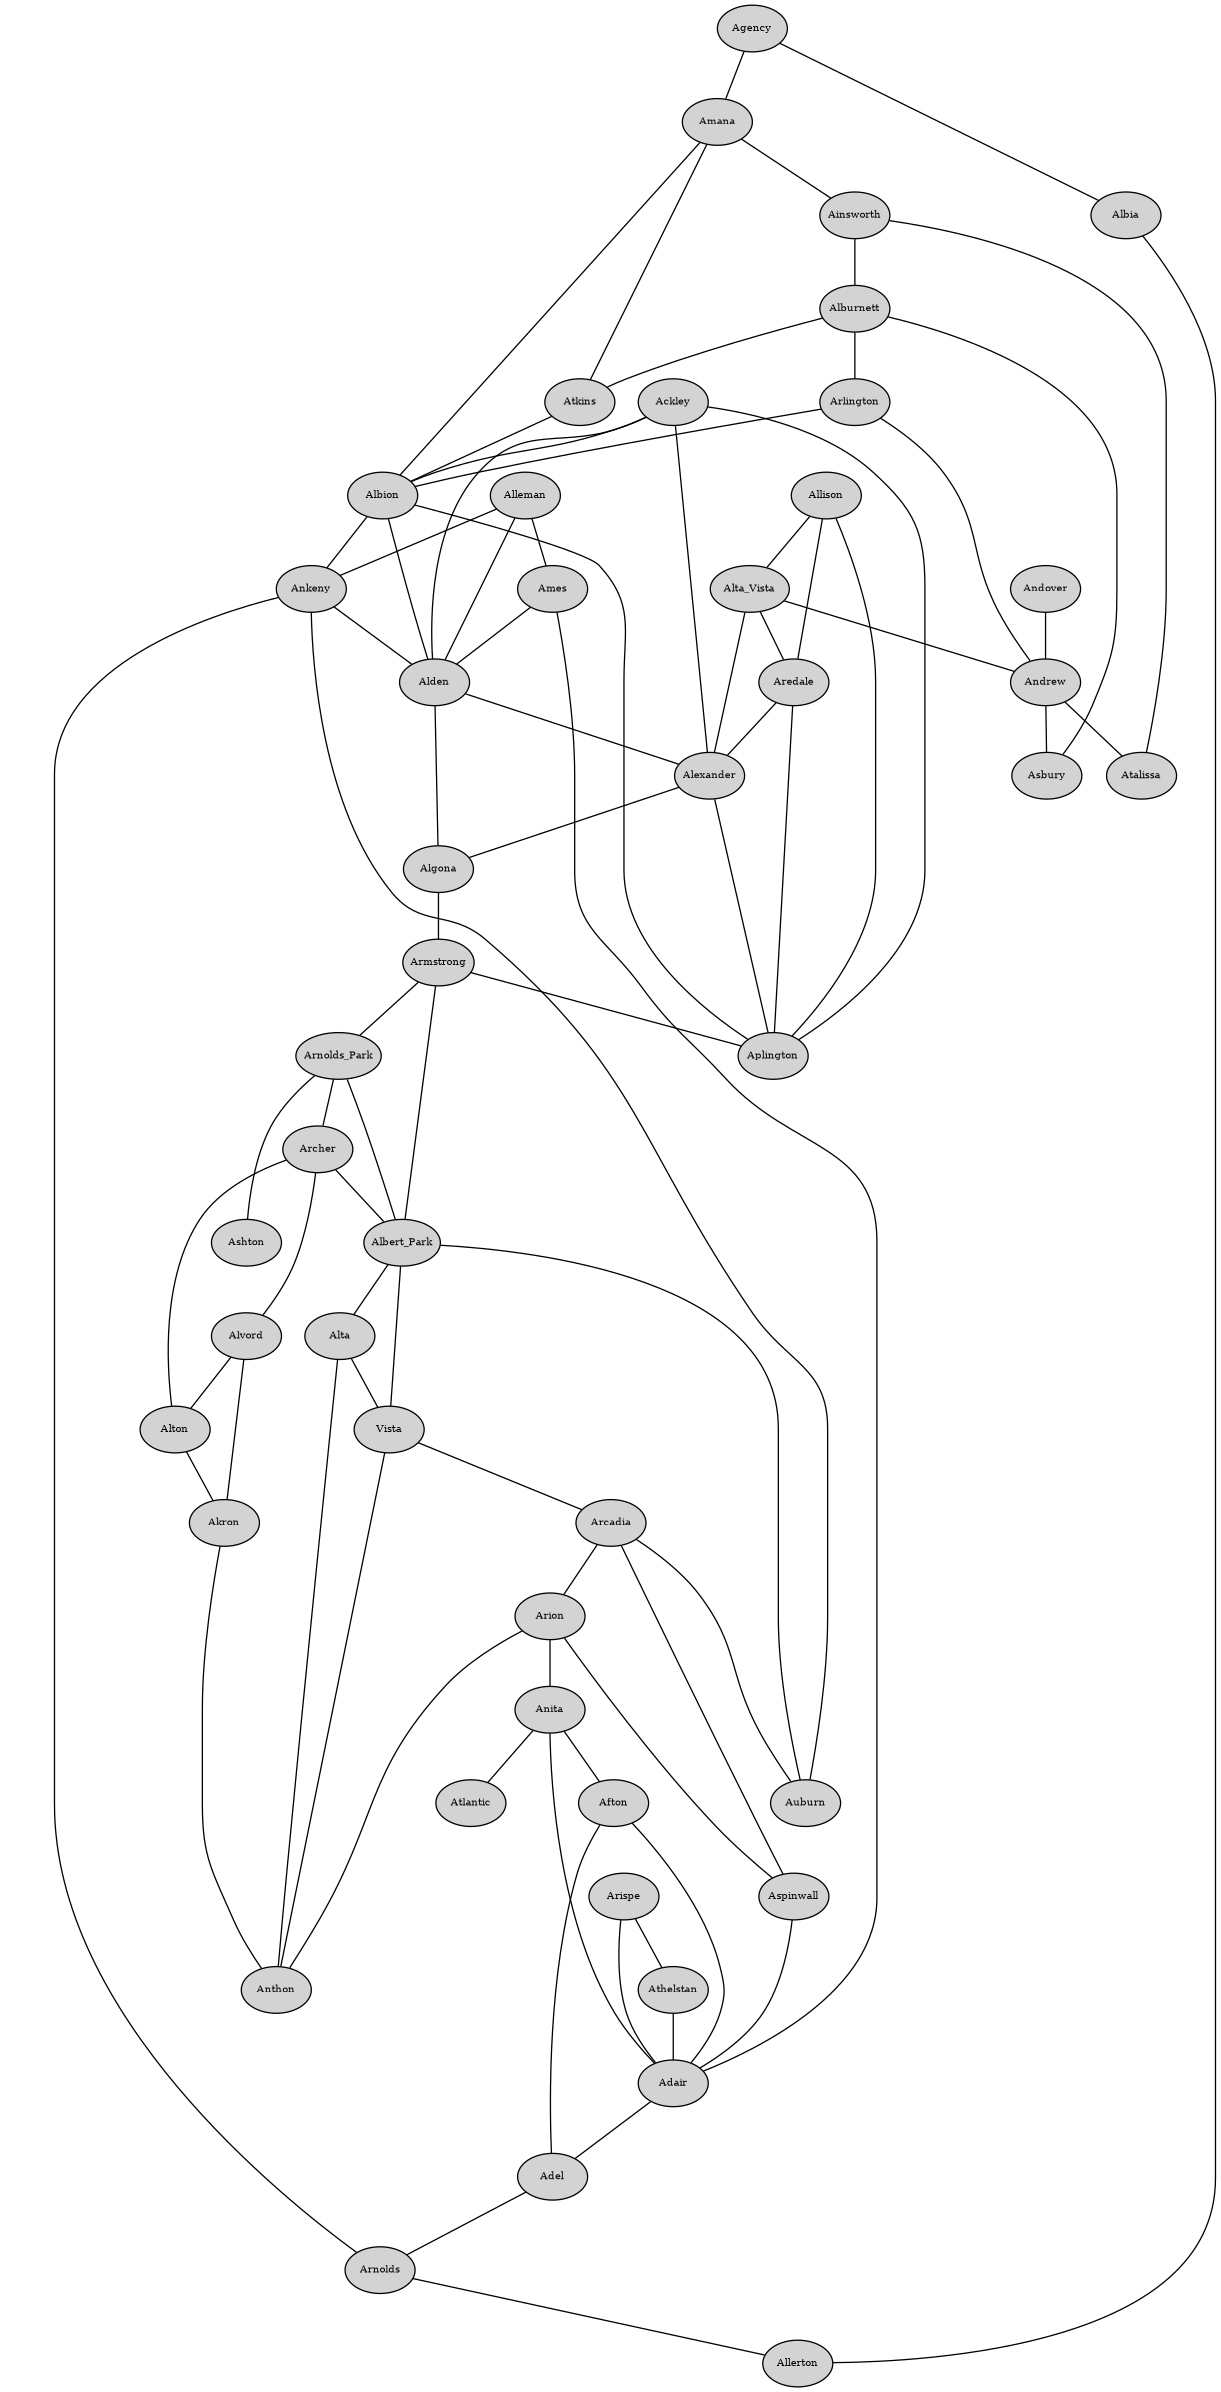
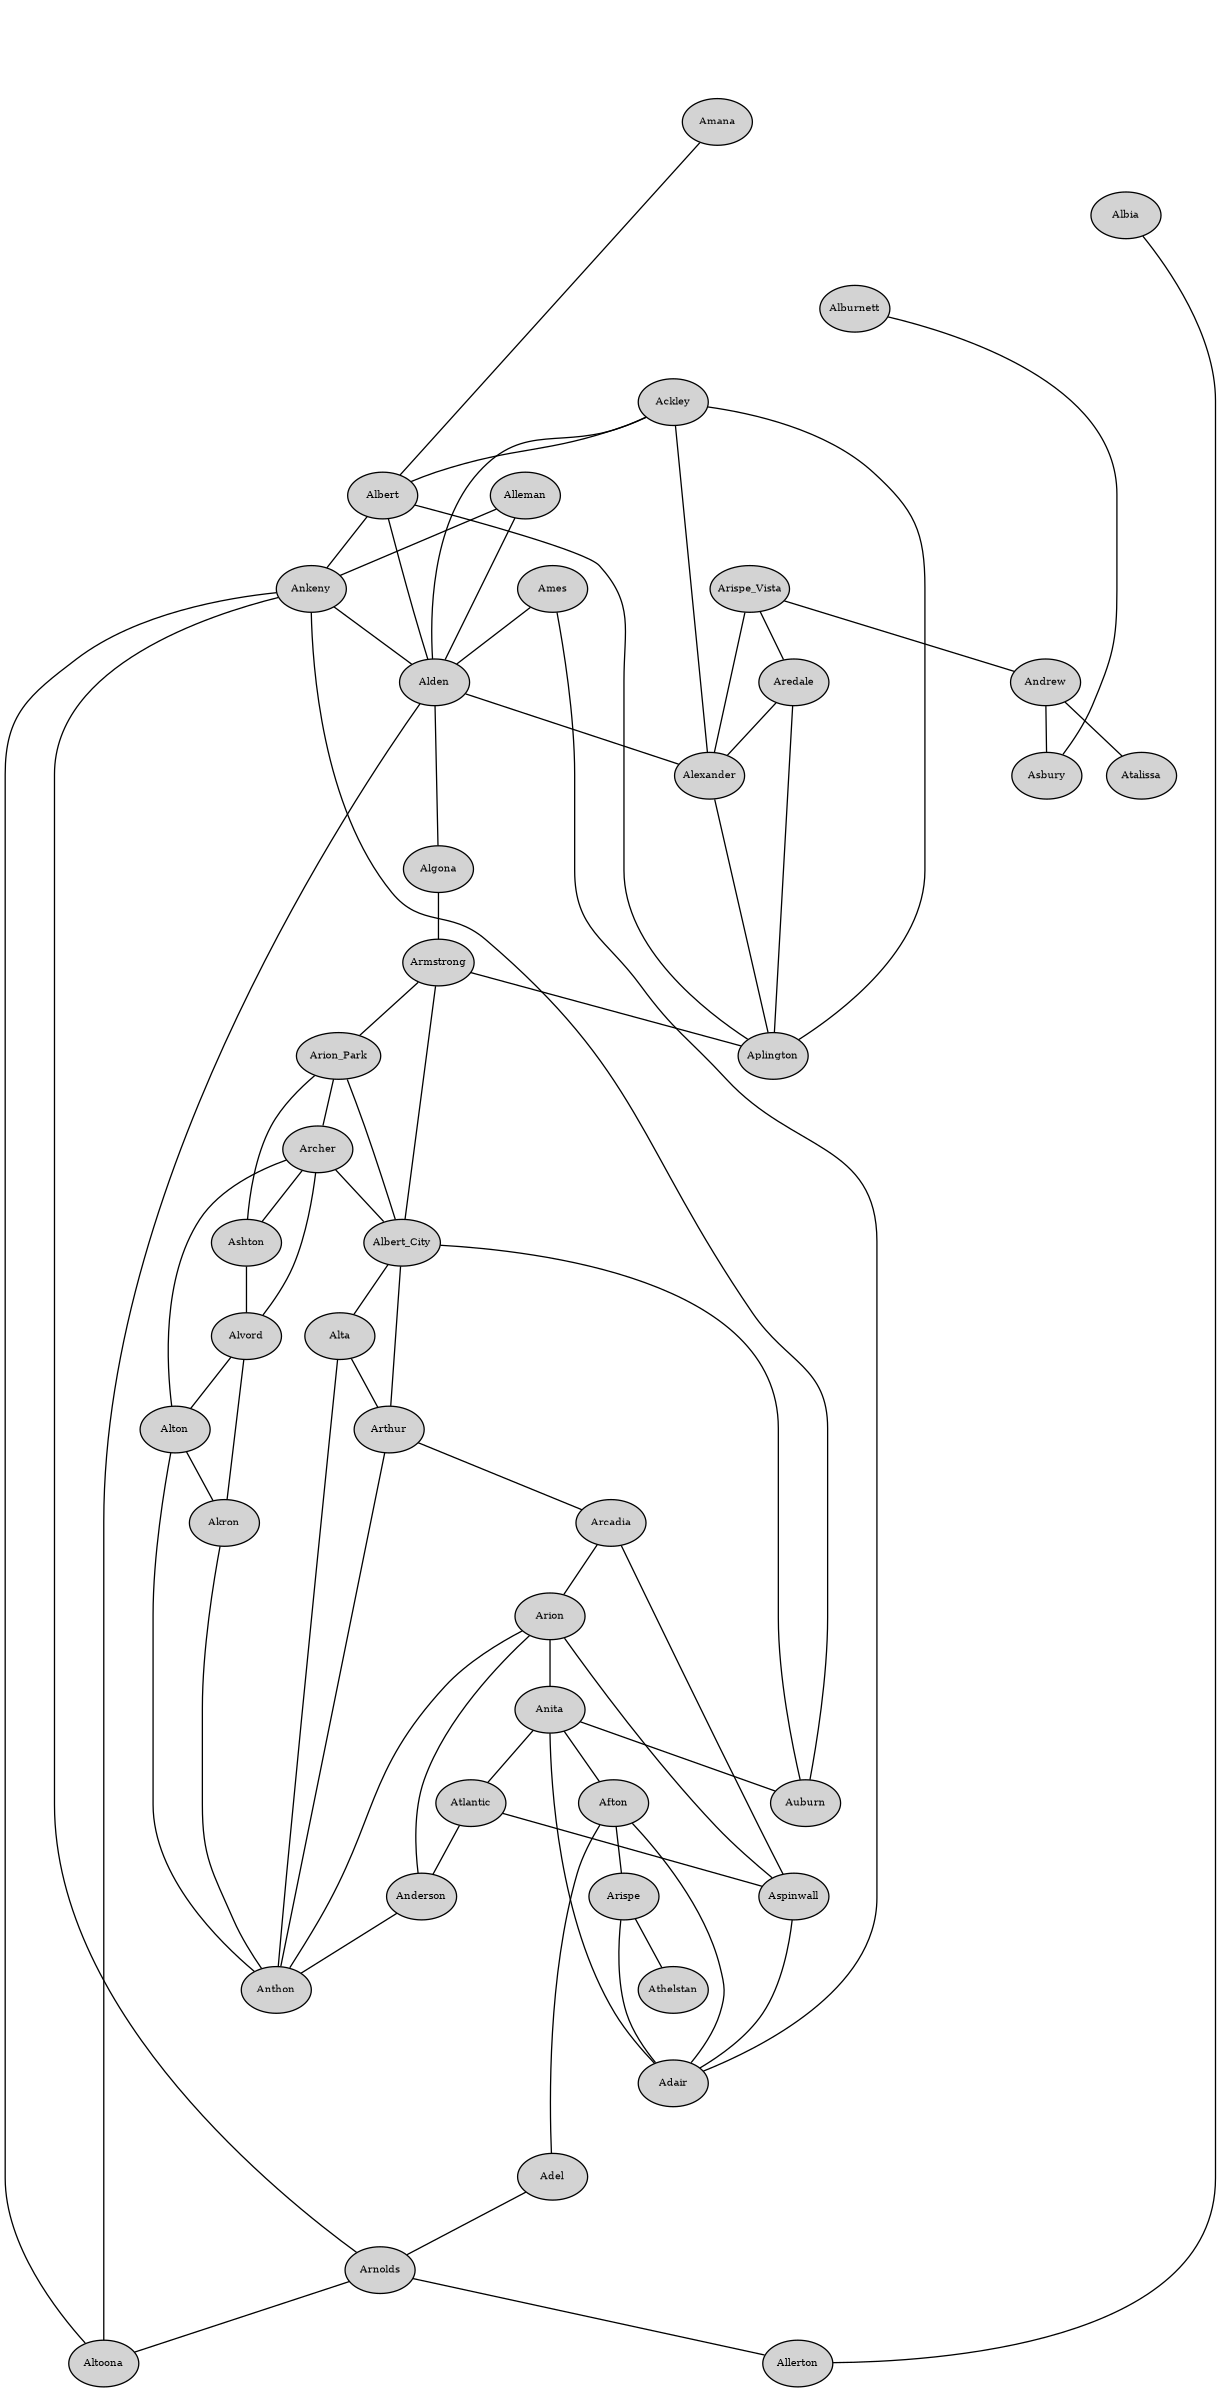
node "Agency": removed
node "Ainsworth": removed
node "Atkins": removed
node "Arlington": removed
node "Albion": label "Albion" -> "Albert"
node "Allison": removed
edge "Alleman" -- "Ames": removed
node "Alta_Vista": label "Alta_Vista" -> "Arispe_Vista"
node "Andover": removed
edge "Alexander" -- "Algona": removed
node "Arnolds_Park": label "Arnolds_Park" -> "Arion_Park"
edge "Archer" -- "Ashton": added
node "Albert_Park": label "Albert_Park" -> "Albert_City"
edge "Ashton" -- "Alvord": added
node "Vista": label "Vista" -> "Arthur"
edge "Arcadia" -- "Auburn": now "Anita" -- "Auburn"
edge "Alton" -- "Anthon": added
edge "Atlantic" -- "Aspinwall": added
edge "Afton" -- "Arispe": added
node "Anderson": added
edge "Athelstan" -- "Adair": removed
edge "Adair" -- "Adel": removed
node "Altoona": added
